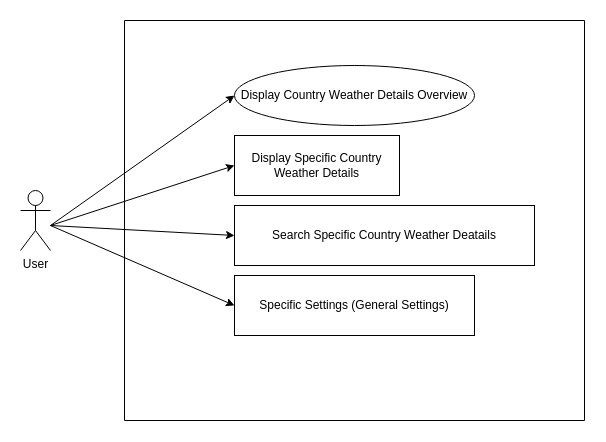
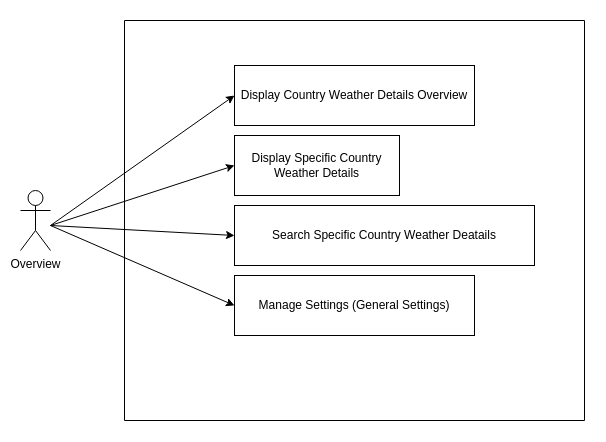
node "Display Country Weather Details Overview": shape ellipse -> rectangle
node "User": label "User" -> "Overview"
node "Specific Settings (General Settings)": label "Specific Settings (General Settings)" -> "Manage Settings (General Settings)"
